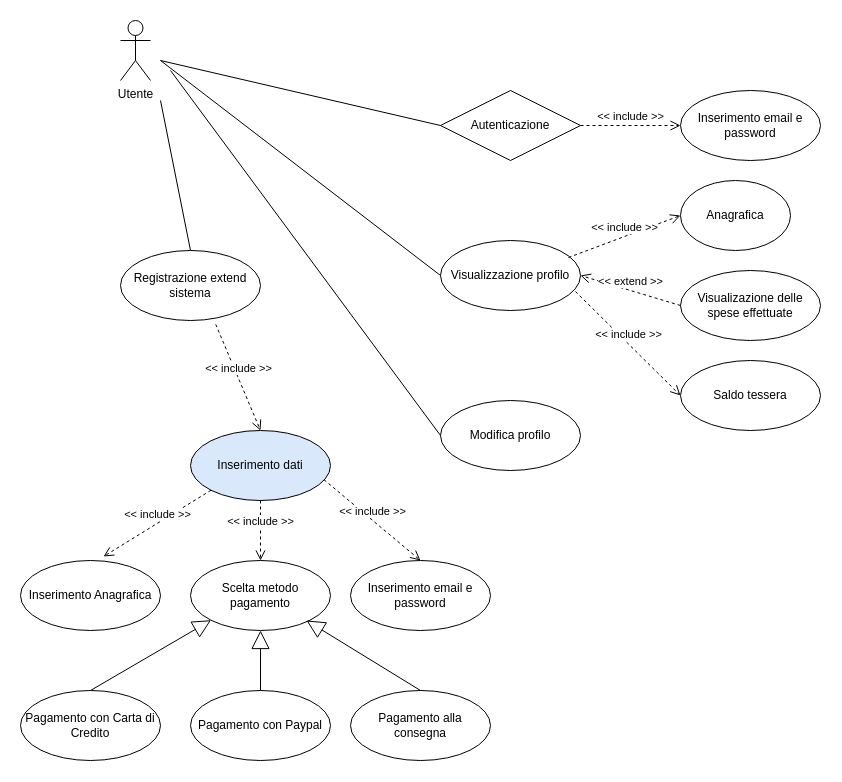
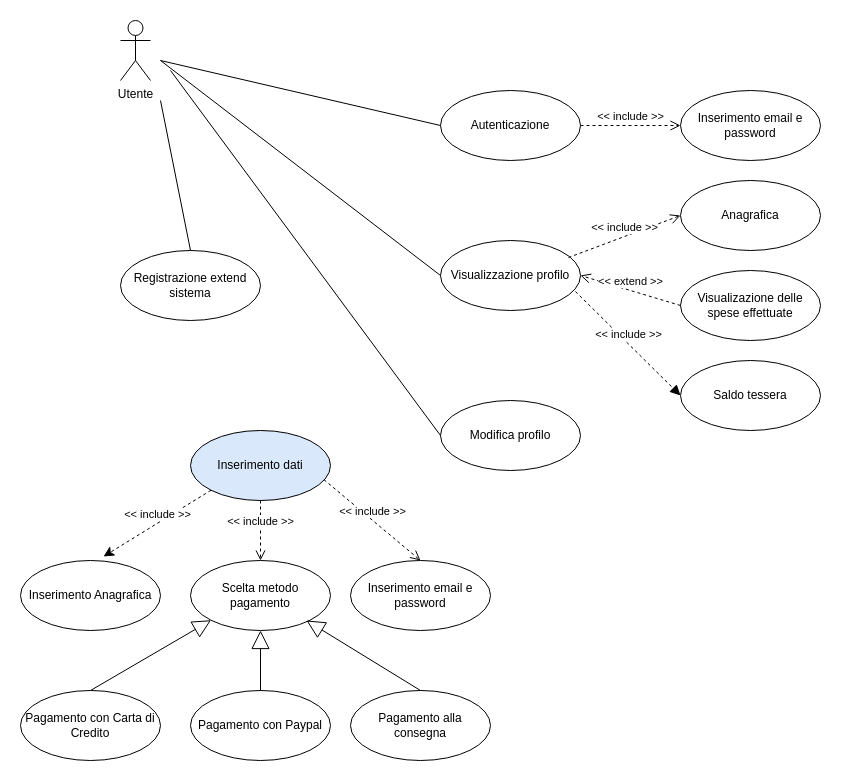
node "Autenticazione": shape diamond -> ellipse
node "Anagrafica": size 110x70 -> 140x70
edge "Registrazione extend sistema" -> "Inserimento dati": removed, label "<< include >>"
edge "Visualizzazione profilo" -> "Saldo tessera": arrowhead open -> block
edge "Inserimento dati" -> "Inserimento Anagrafica": arrowhead open -> classic
